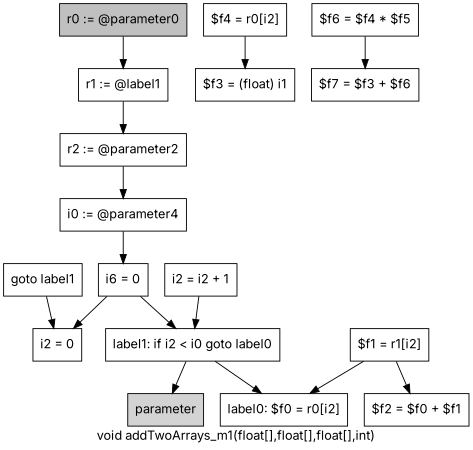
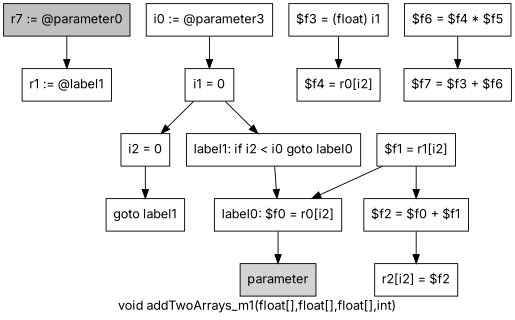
node "r0 := @parameter0": label "r0 := @parameter0" -> "r7 := @parameter0"
edge "$f4 = r0[i2]" -> "$f3 = (float) i1": reversed
node "r2 := @parameter2": removed
node "i0 := @parameter4": label "i0 := @parameter4" -> "i0 := @parameter3"
node "i6 = 0": label "i6 = 0" -> "i1 = 0"
node "i2 = i2 + 1": removed
node "r2[i2] = $f2": added
edge "goto label1" -> "i2 = 0": reversed
edge "label1: if i2 < i0 goto label0" -> "parameter": now "label0: $f0 = r0[i2]" -> "parameter"
